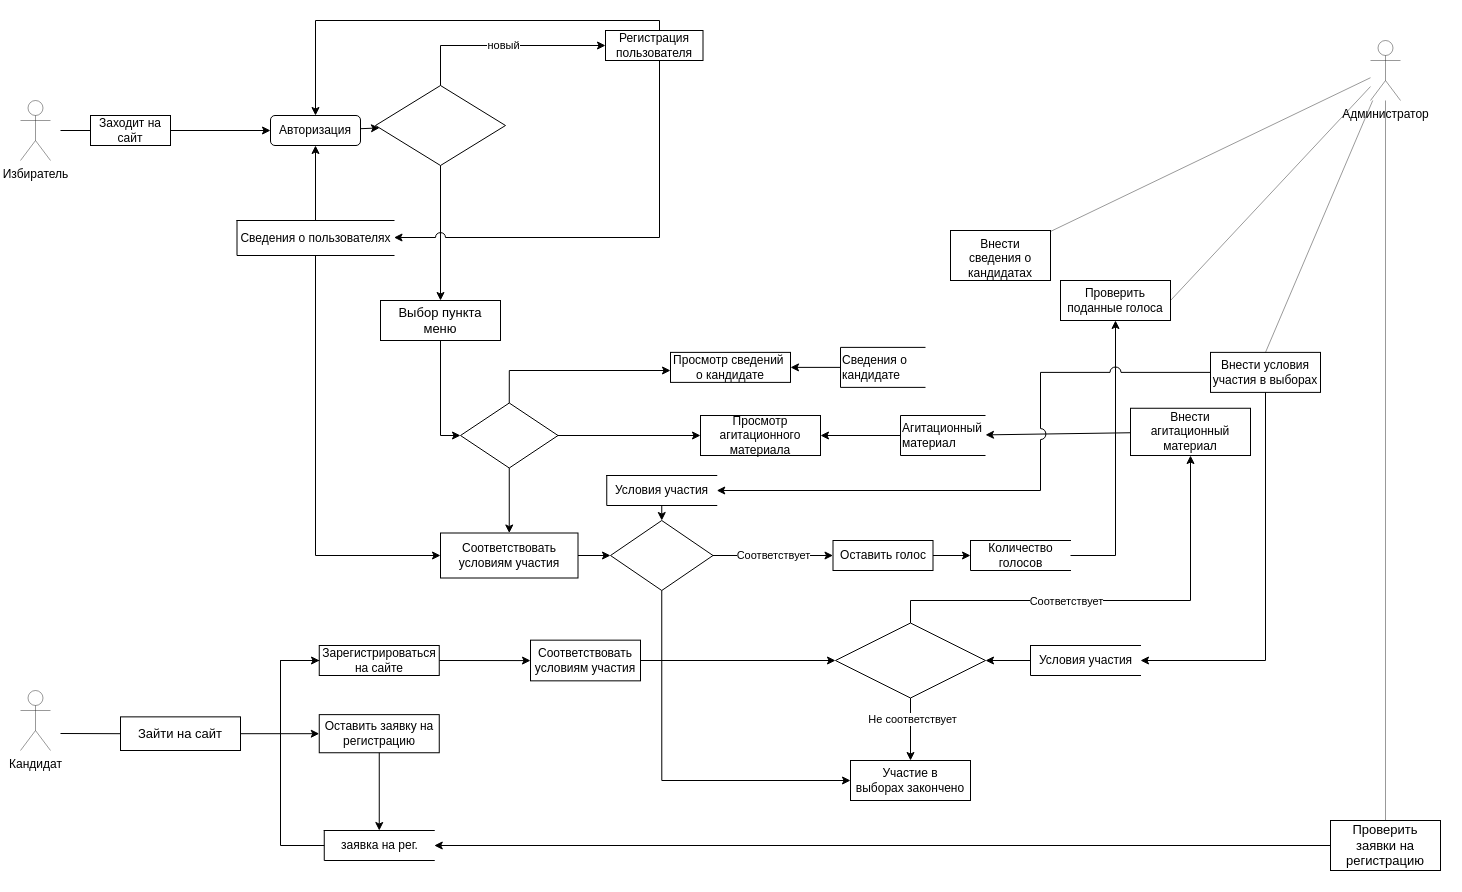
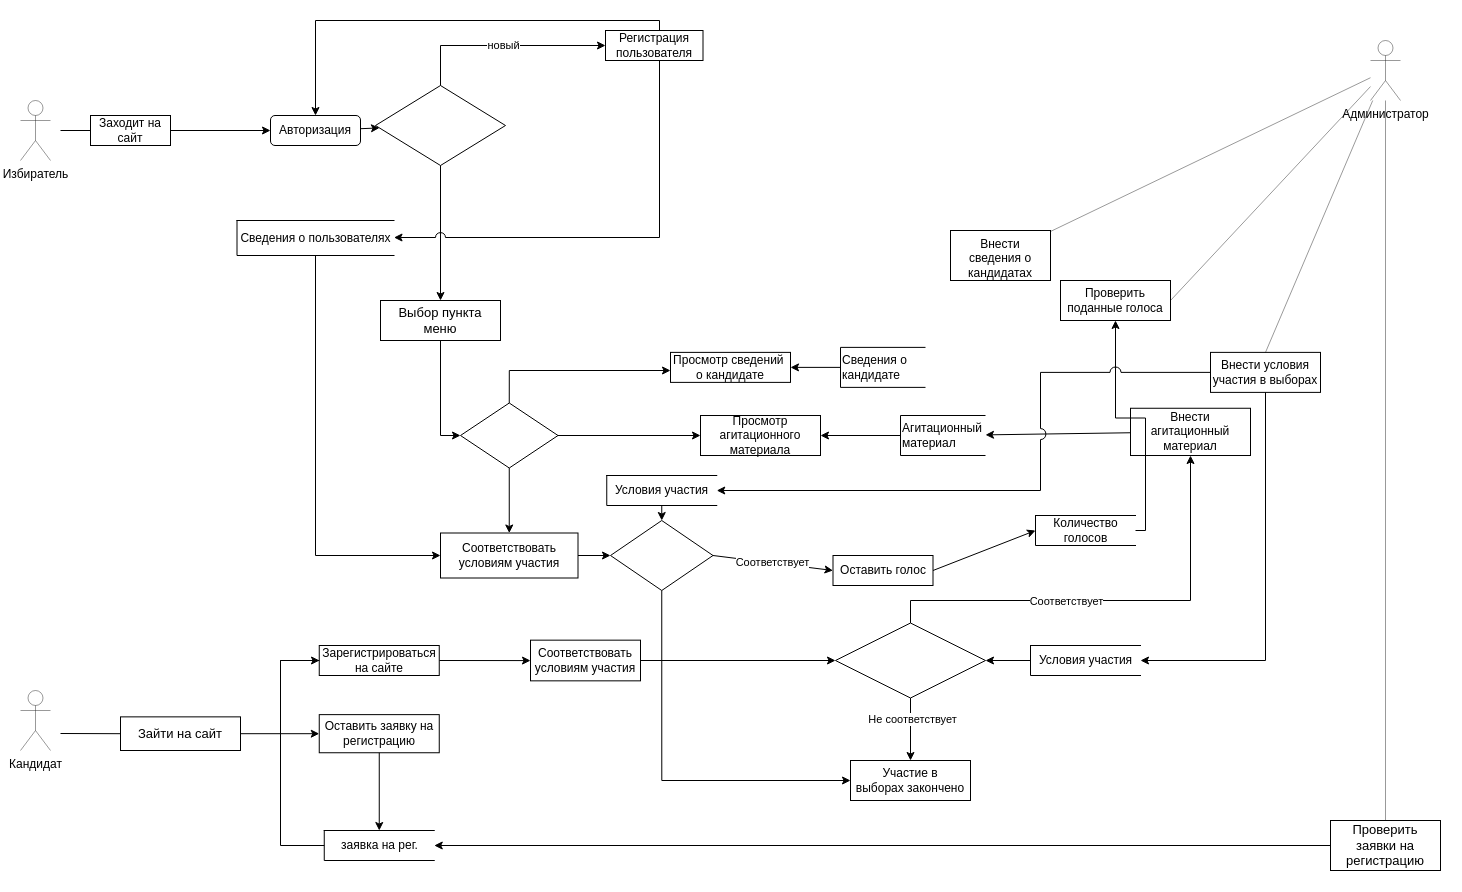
edge "Сведения о пользователях" -> "Авторизация": removed
node "Оставить голос": moved (883, 556) -> (883, 571)
node "Количество голосов": moved (1021, 556) -> (1086, 531)
